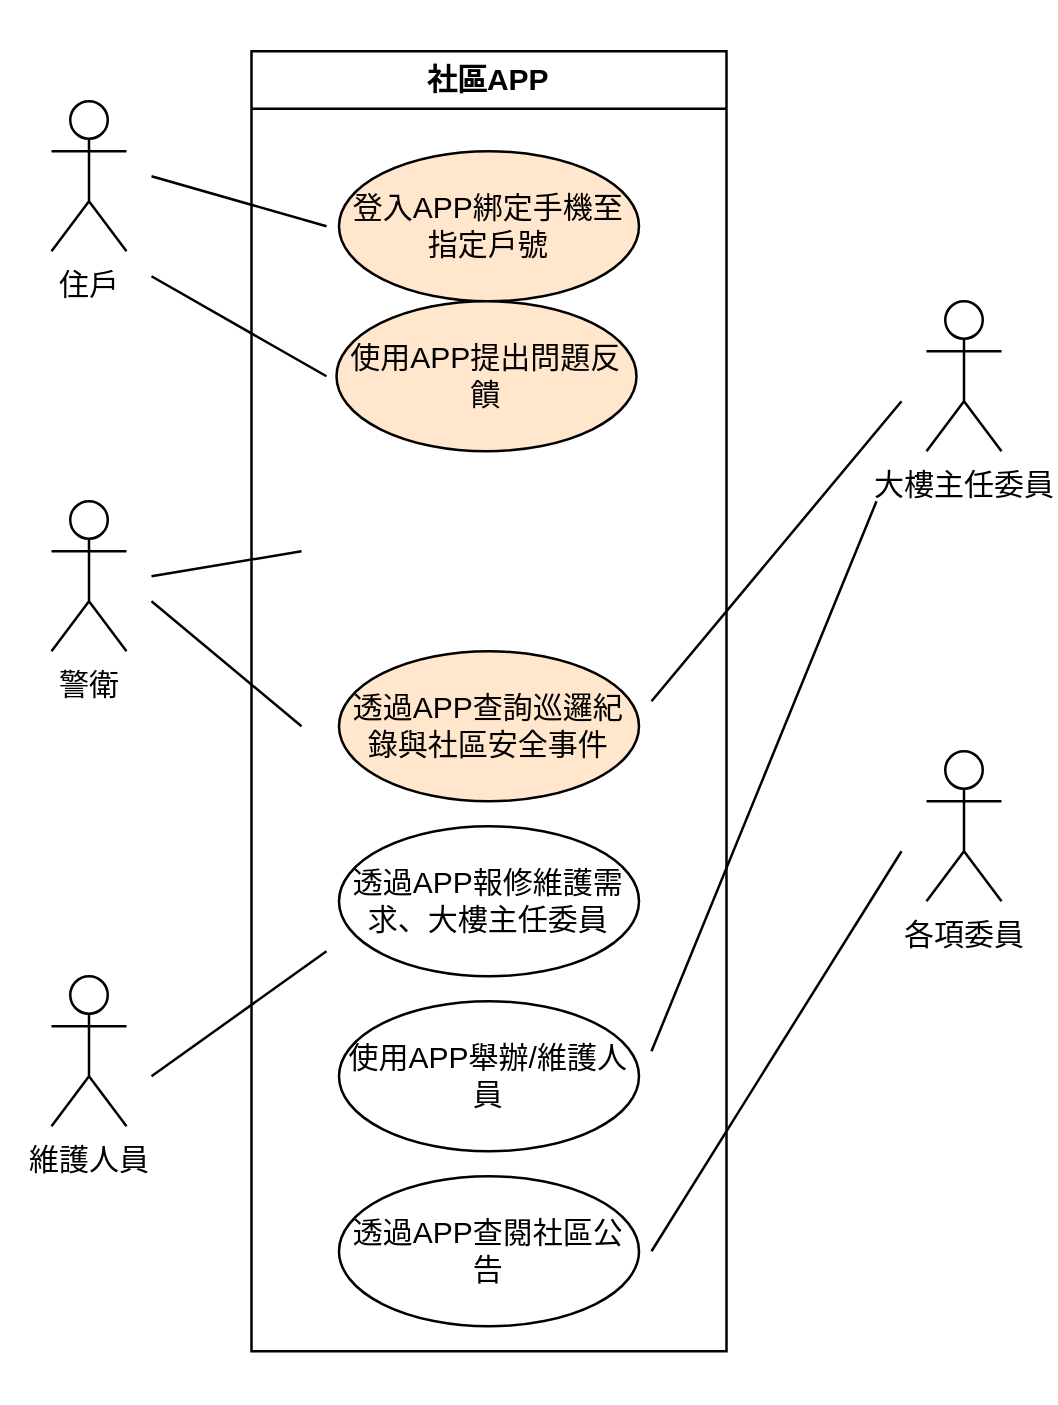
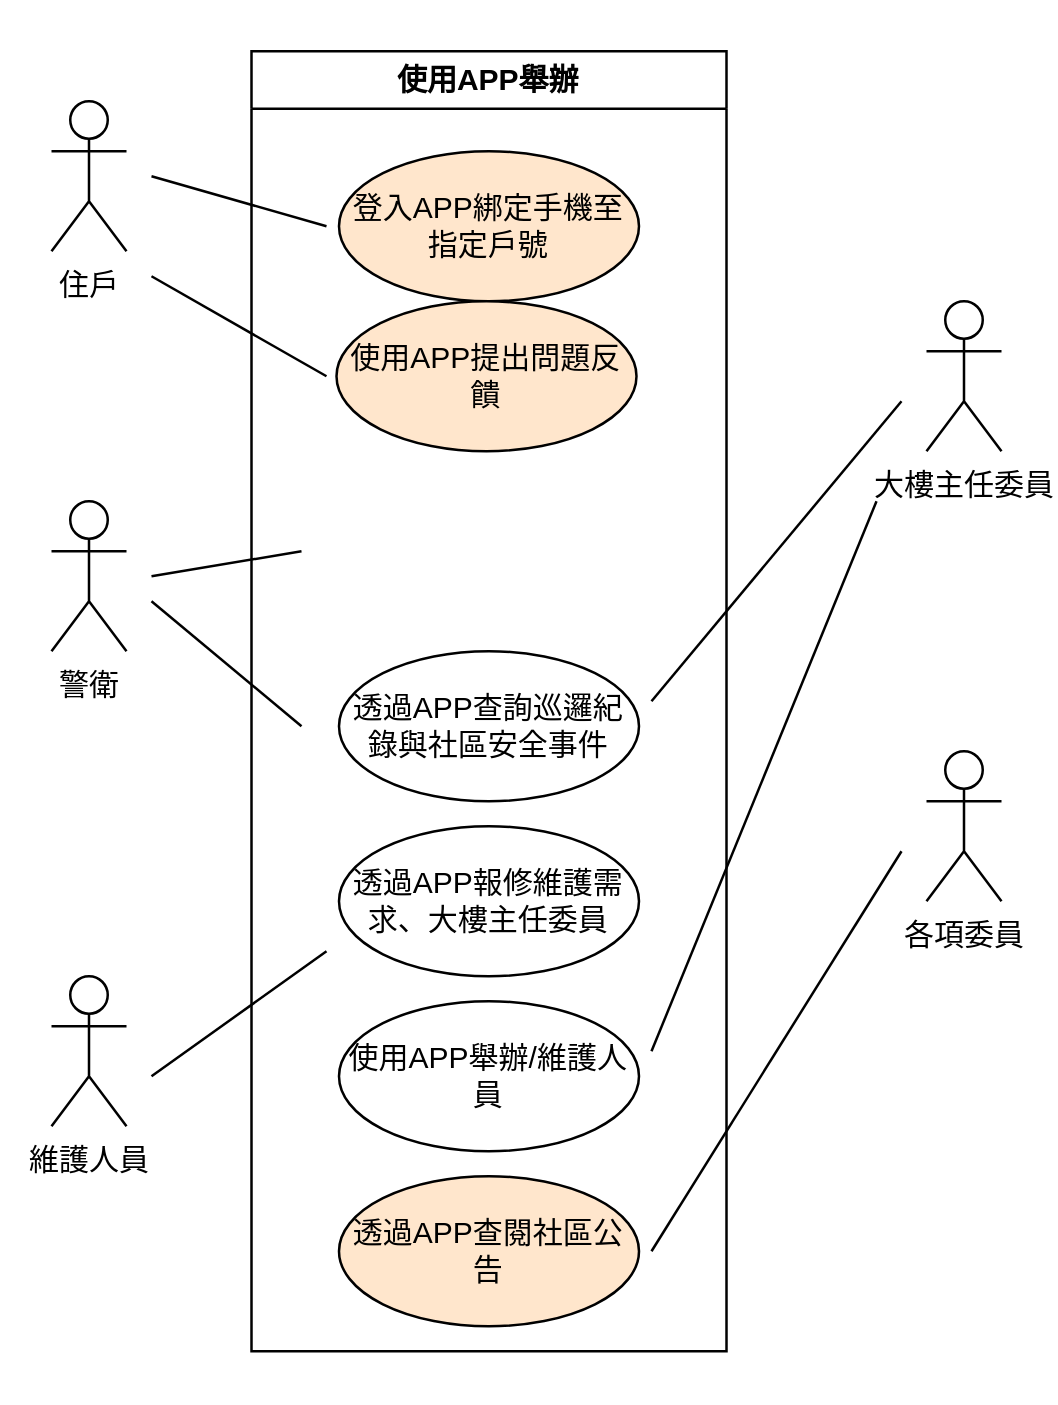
node "社區APP": label "社區APP" -> "使用APP舉辦"
node "透過APP查詢巡邏紀錄與社區安全事件": fillcolor #ffe6cc -> #ffffff
node "透過APP查閱社區公告": fillcolor #ffffff -> #ffe6cc
